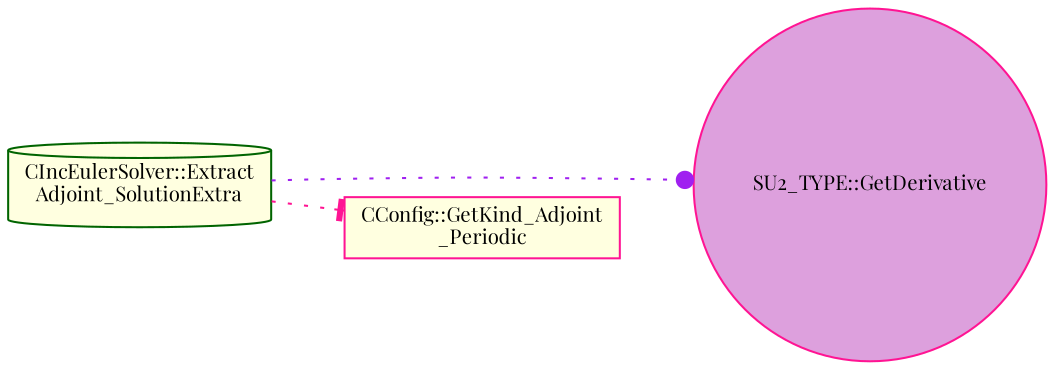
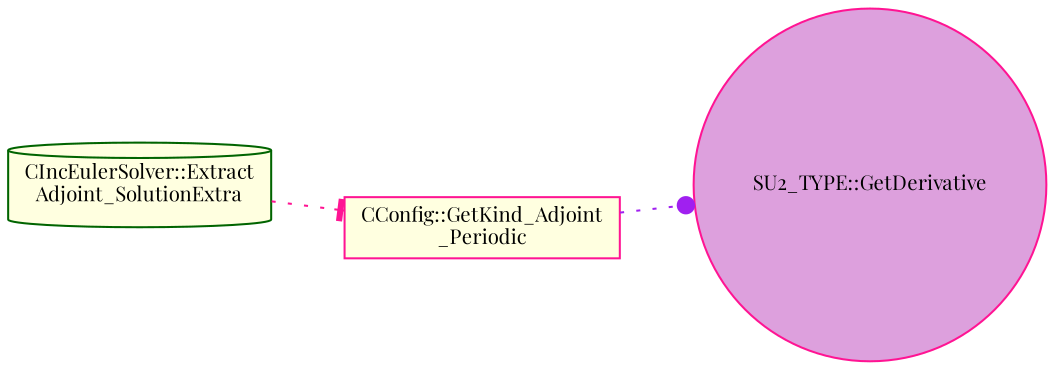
edge "CIncEulerSolver::Extract Adjoint_SolutionExtra" -> "SU2_TYPE::GetDerivative": now "CConfig::GetKind_Adjoint _Periodic" -> "SU2_TYPE::GetDerivative"
